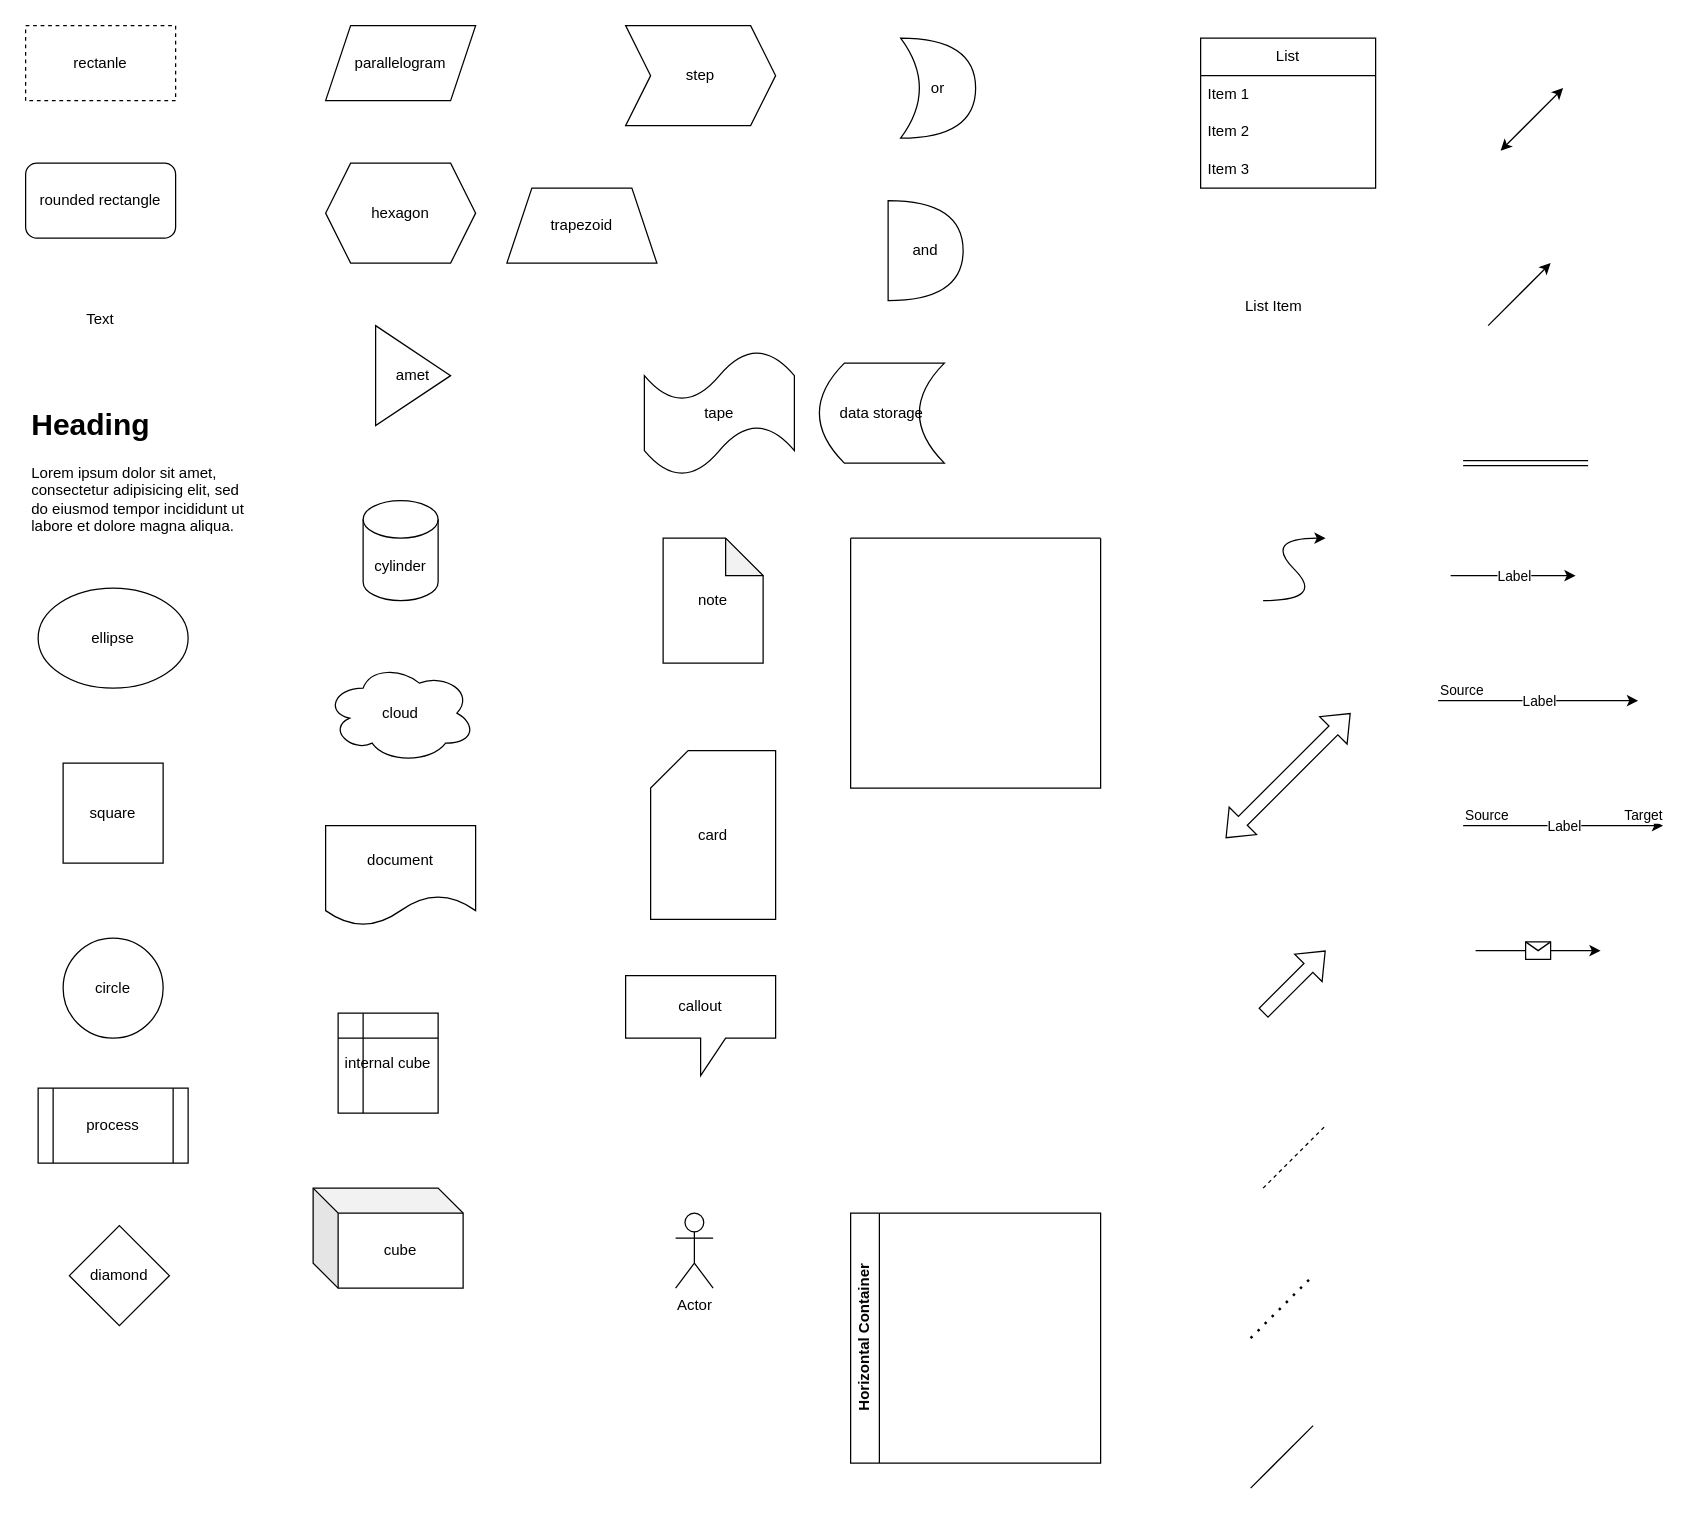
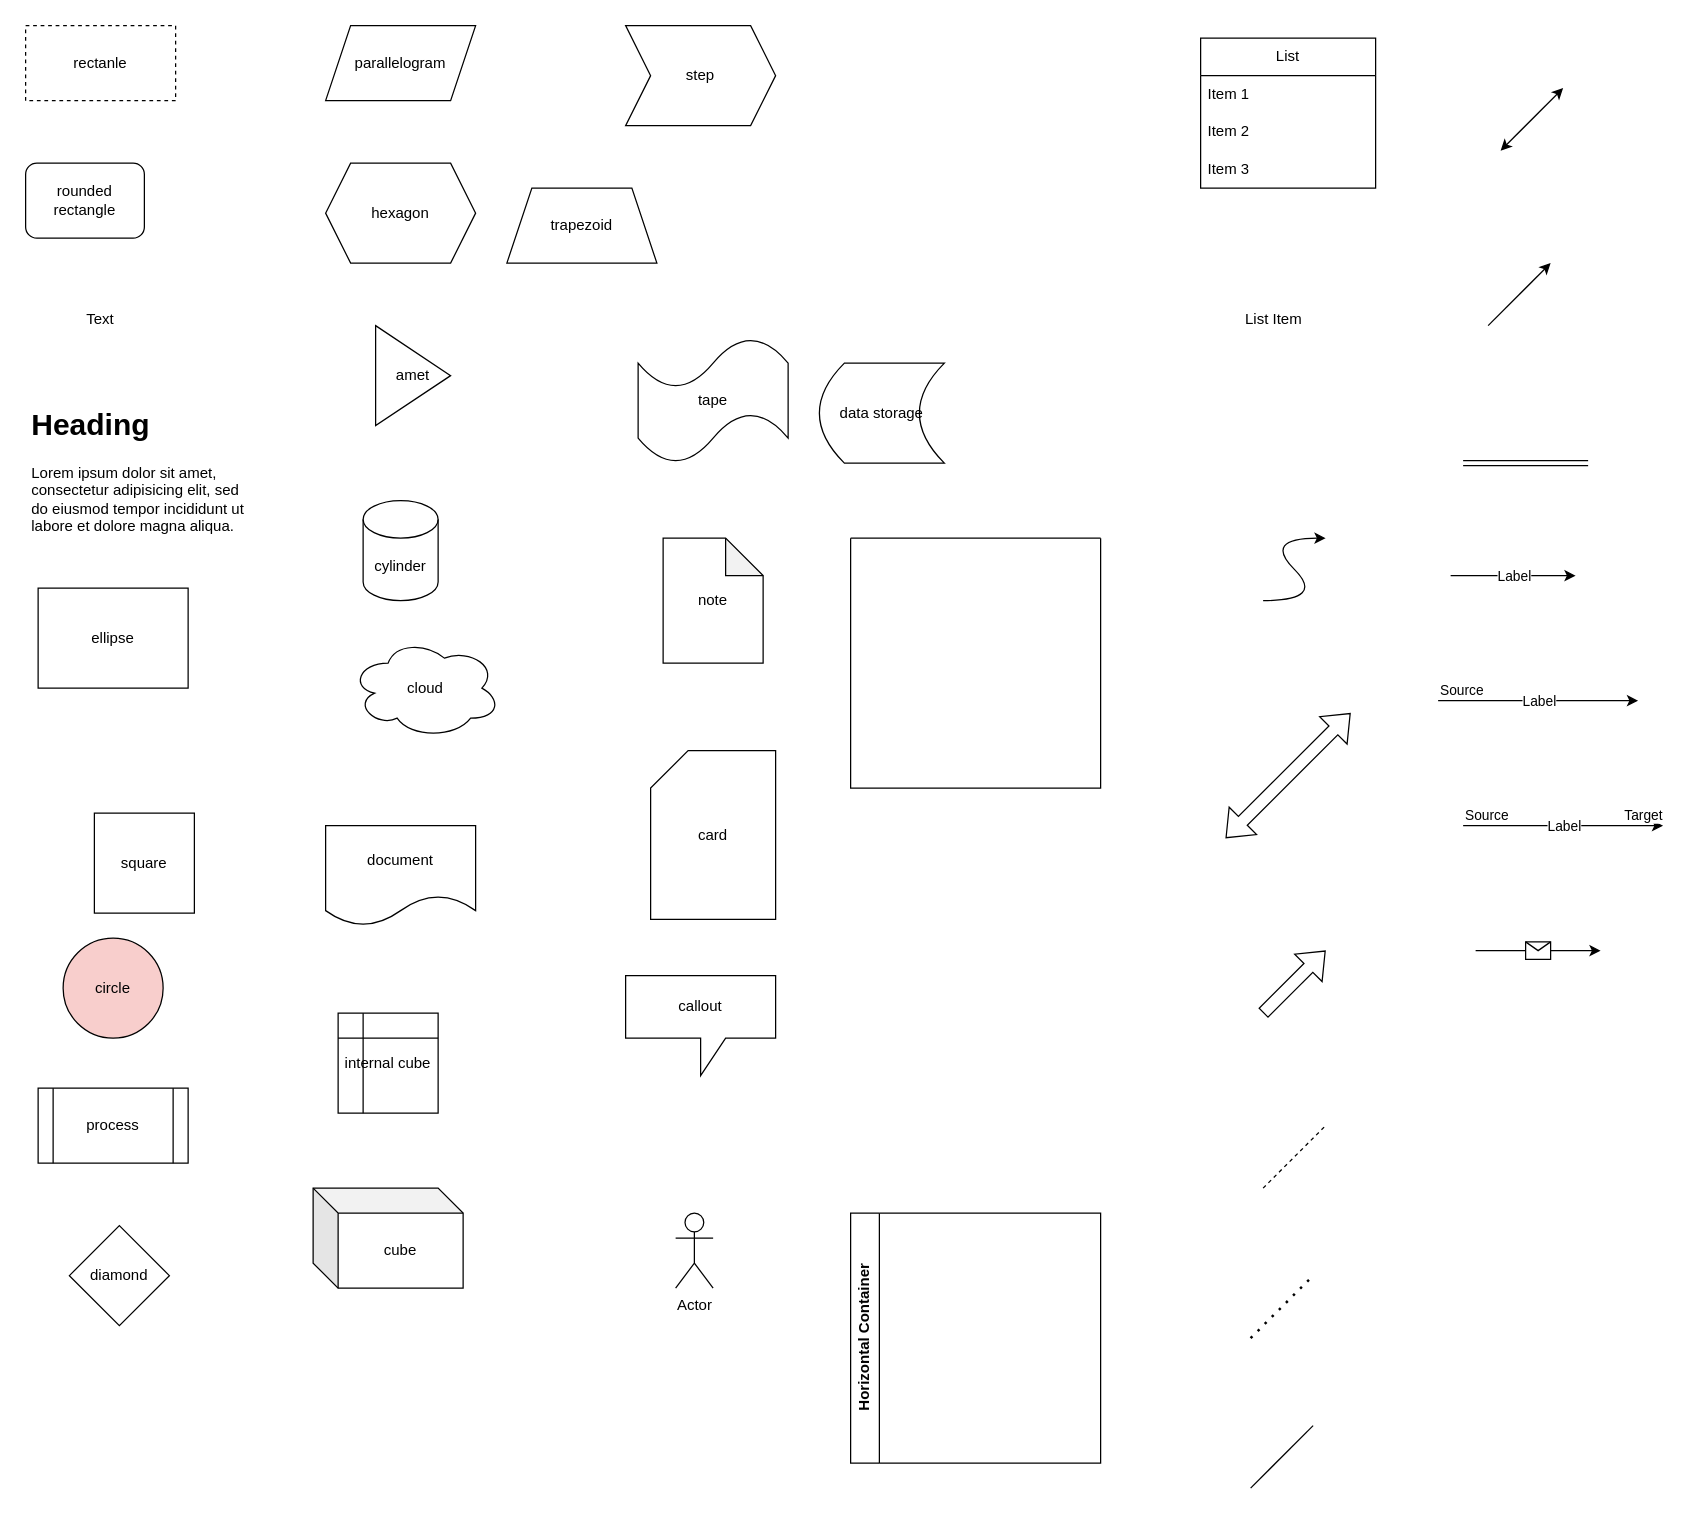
node "or": removed
node "rounded rectangle": size 150x75 -> 119x75
node "and": removed
node "List Item": moved (1288, 307) -> (1288, 319)
node "tape": moved (719, 413) -> (713, 401)
node "ellipse": shape ellipse -> rectangle
node "cloud": moved (401, 713) -> (426, 688)
node "square": moved (113, 813) -> (144, 863)
node "circle": fillcolor #ffffff -> #f8cecc
